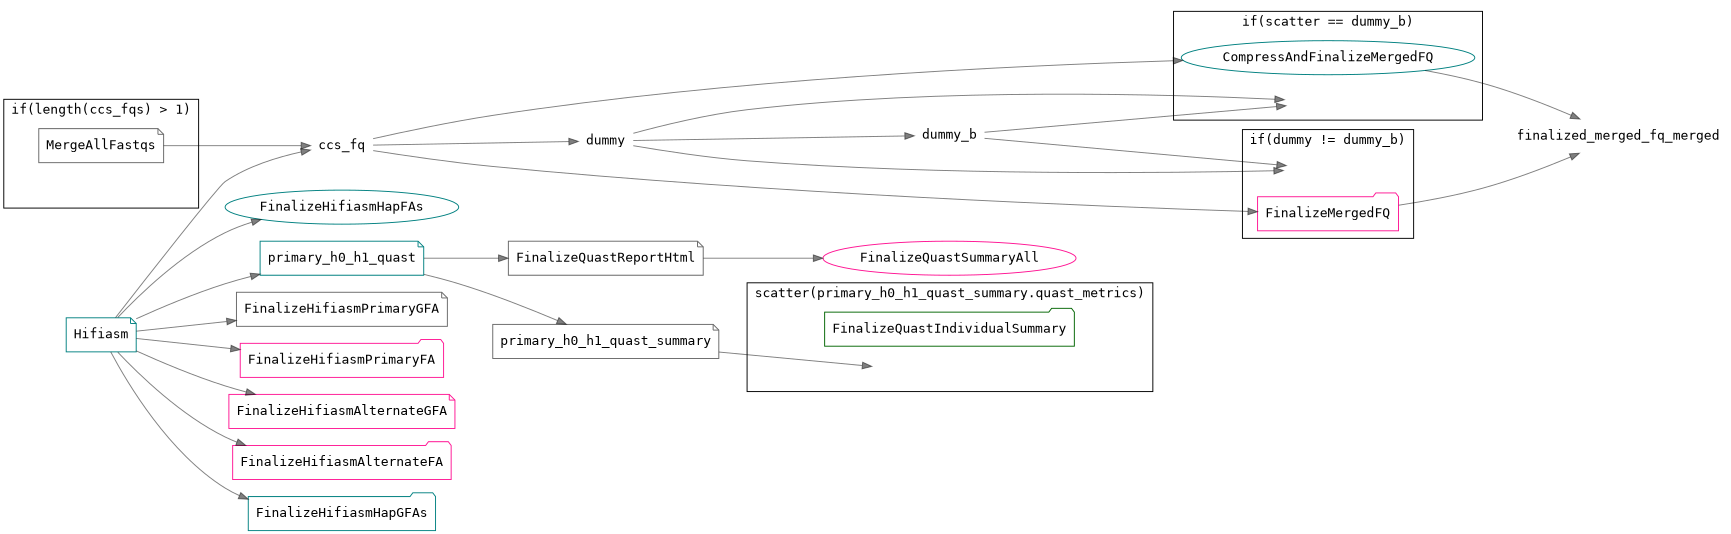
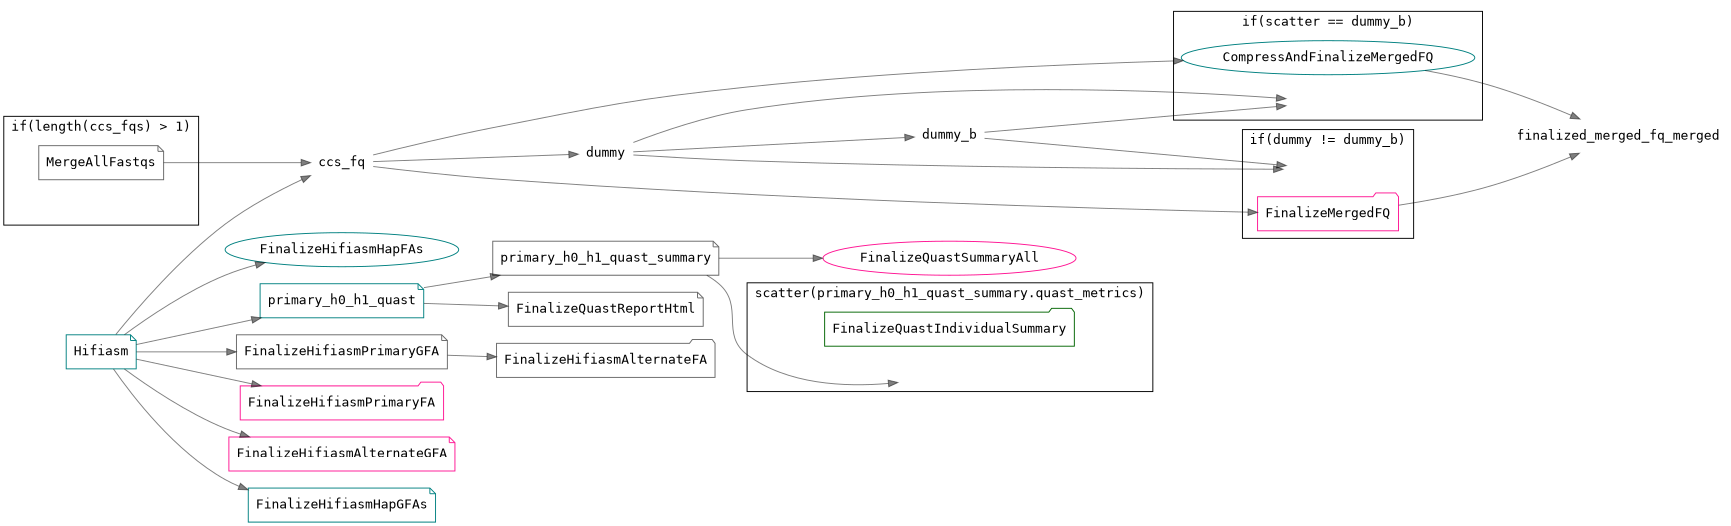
edge "FinalizeQuastReportHtml" -> "FinalizeQuastSummaryAll": now "primary_h0_h1_quast_summary" -> "FinalizeQuastSummaryAll"
edge "Hifiasm" -> "FinalizeHifiasmAlternateFA": now "FinalizeHifiasmPrimaryGFA" -> "FinalizeHifiasmAlternateFA"
node "FinalizeHifiasmAlternateFA": color deeppink -> gray40
node "FinalizeHifiasmHapGFAs": shape folder -> note
